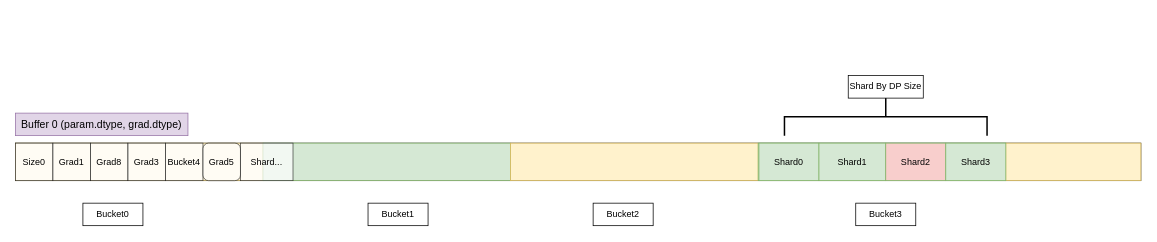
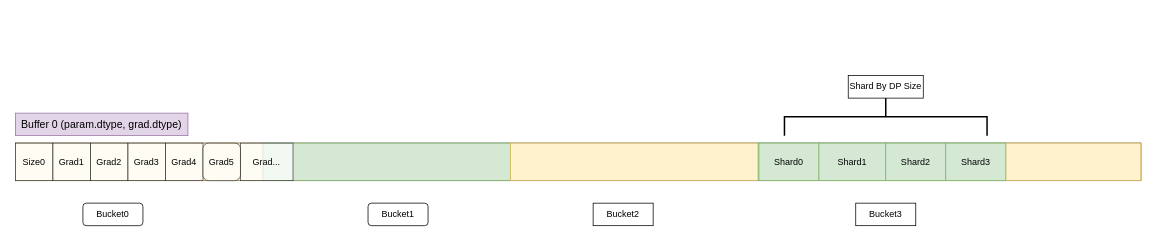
node "Grad8": label "Grad8" -> "Grad2"
node "Bucket4": label "Bucket4" -> "Grad4"
node "Shard...": label "Shard..." -> "Grad..."
node "Shard2": fillcolor #f8cecc -> #d5e8d4
node "Bucket0": shape rectangle -> rounded rectangle
node "Bucket1": shape rectangle -> rounded rectangle
